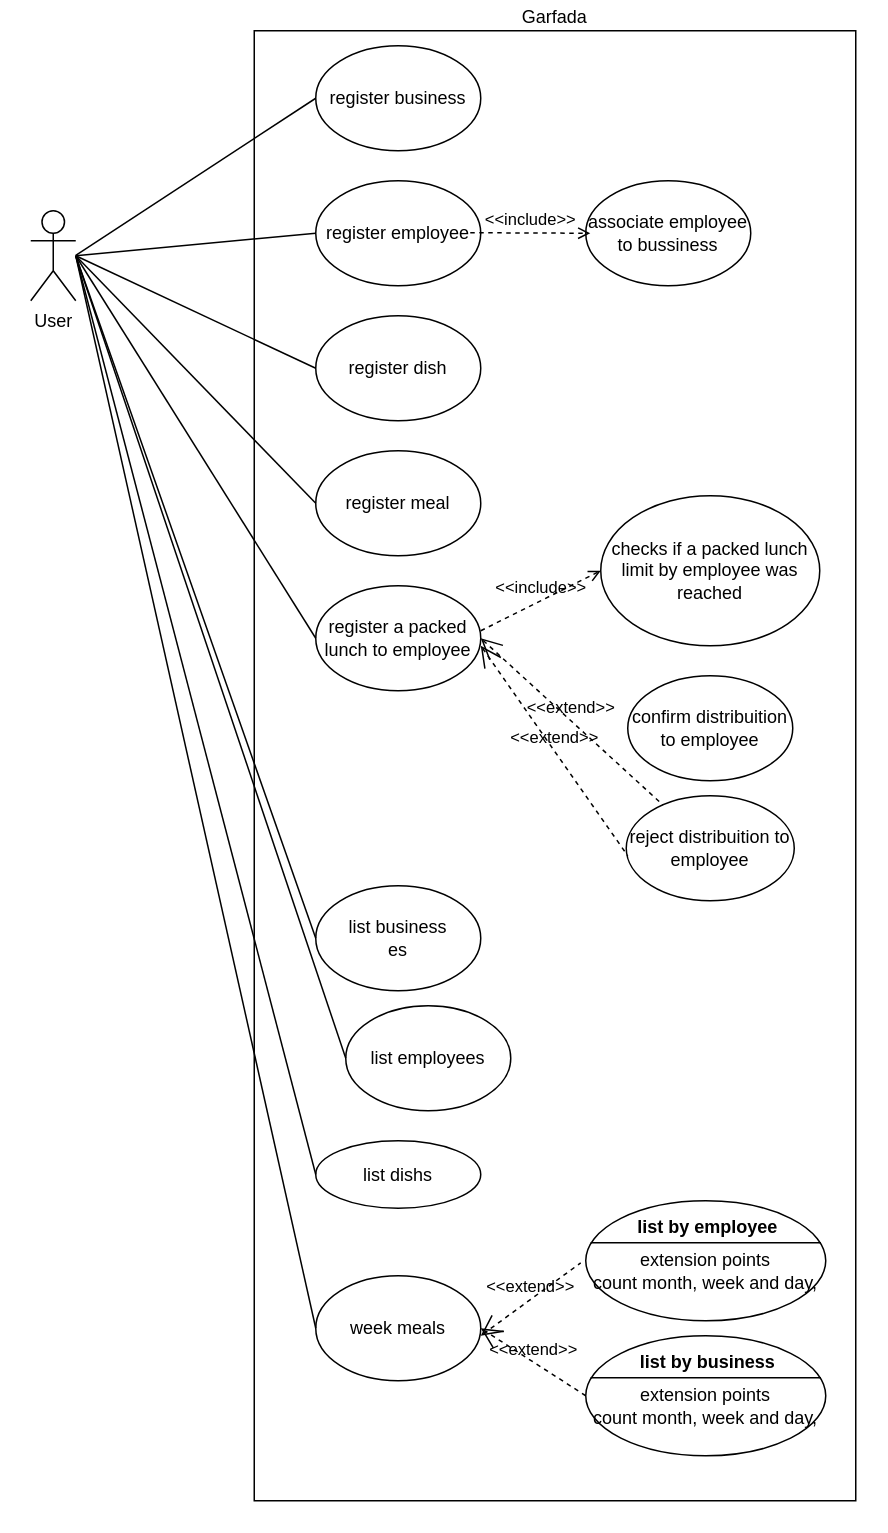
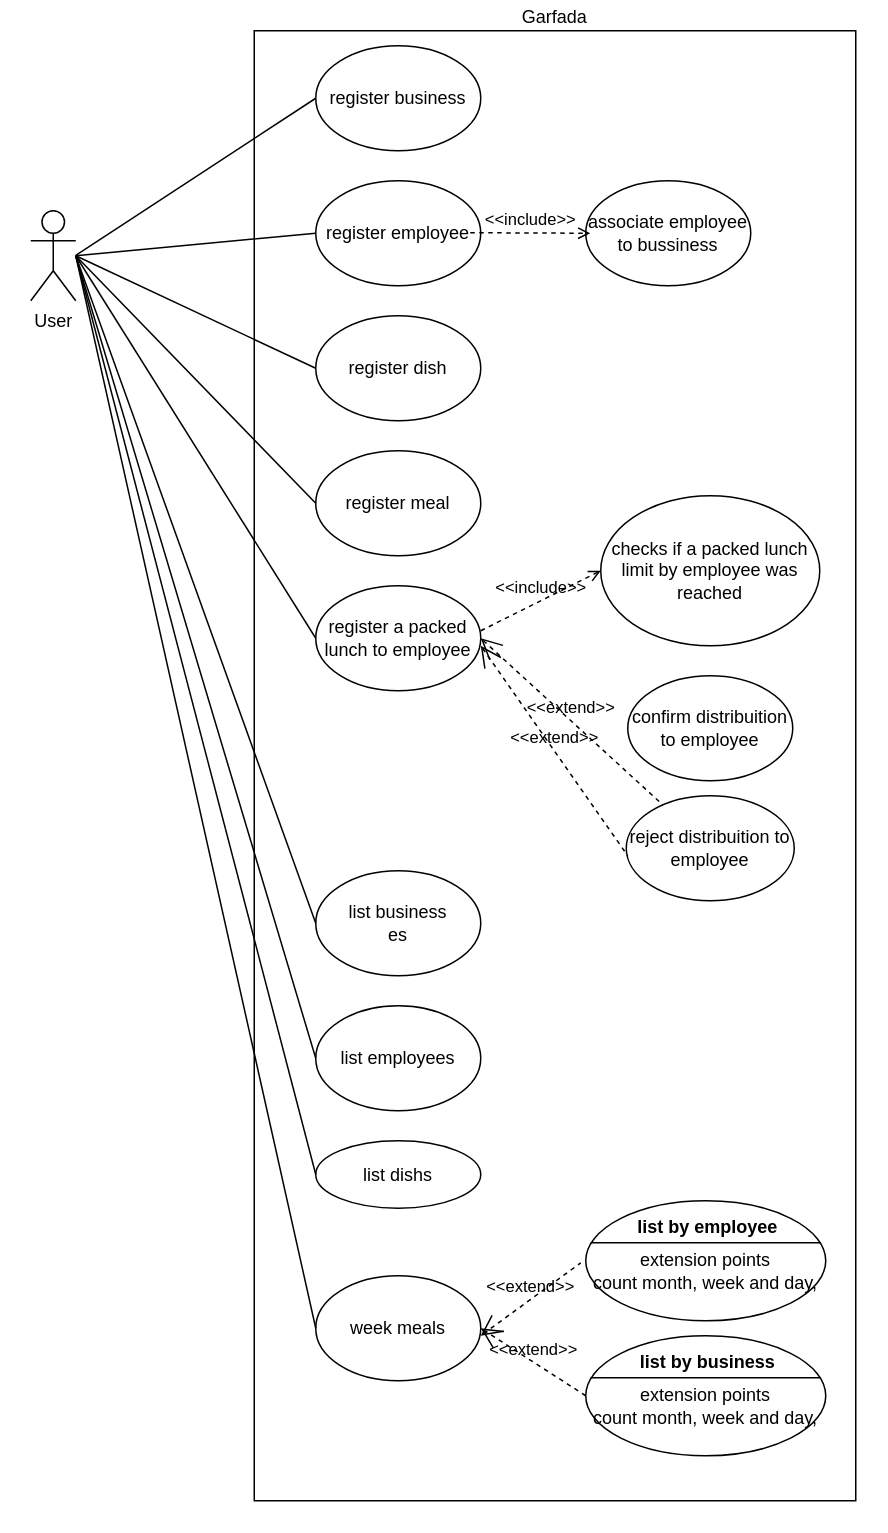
node "list business es": moved (398, 938) -> (398, 923)
node "list employees": moved (428, 1058) -> (398, 1058)
